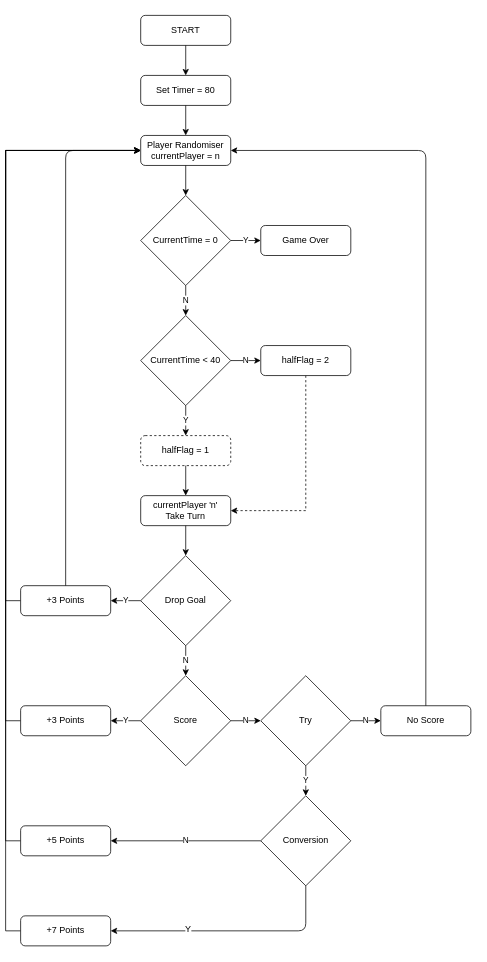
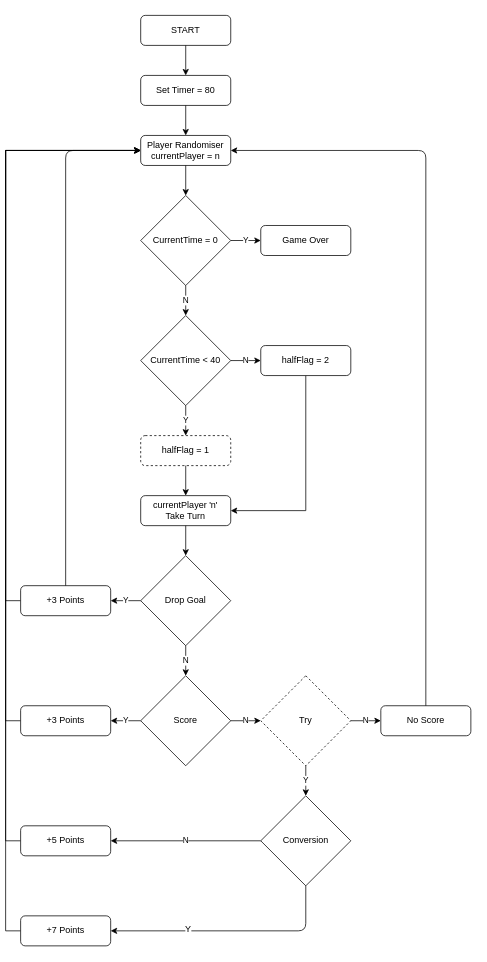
edge "halfFlag = 2" -> "currentPlayer 'n' Take Turn": style dashed -> solid
node "Try": style solid -> dashed
